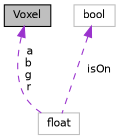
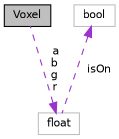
edge "float" -> "Voxel": reversed
